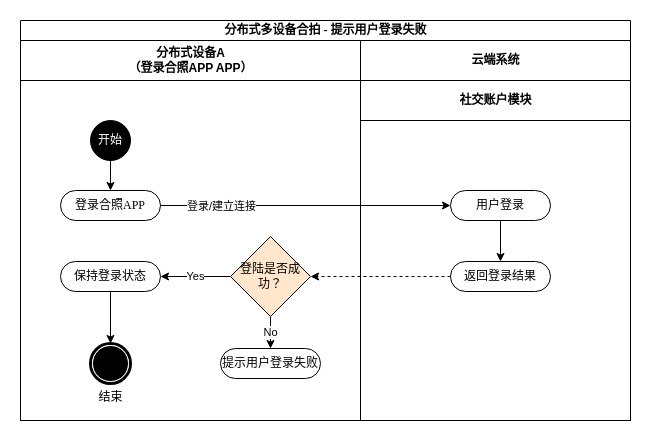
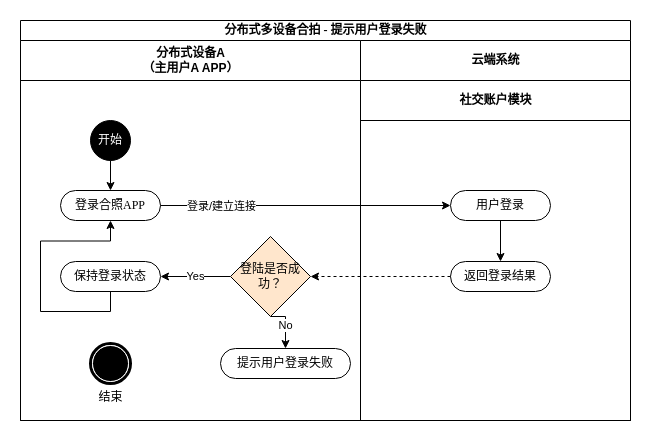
node "分布式设备A （登录合照APP APP）": label "分布式设备A （登录合照APP APP）" -> "分布式设备A （主用户A APP）"
edge "保持登录状态" -> "结束": now "保持登录状态" -> "登录合照APP"
node "提示用户登录失败": size 100x30 -> 130x30
